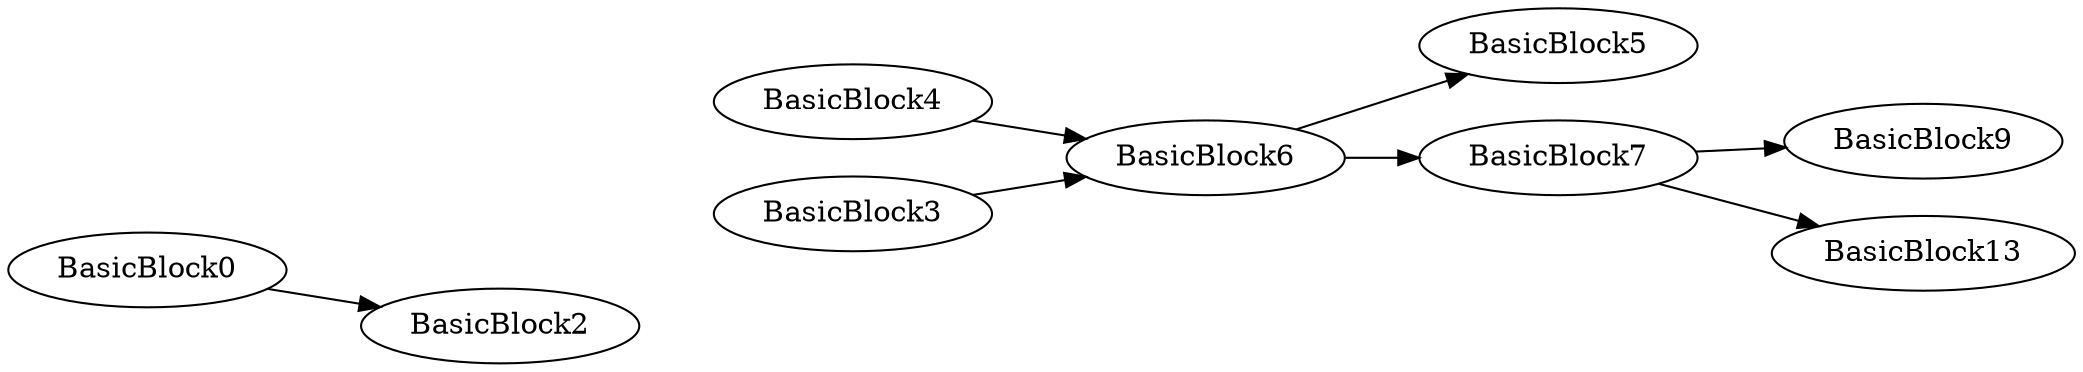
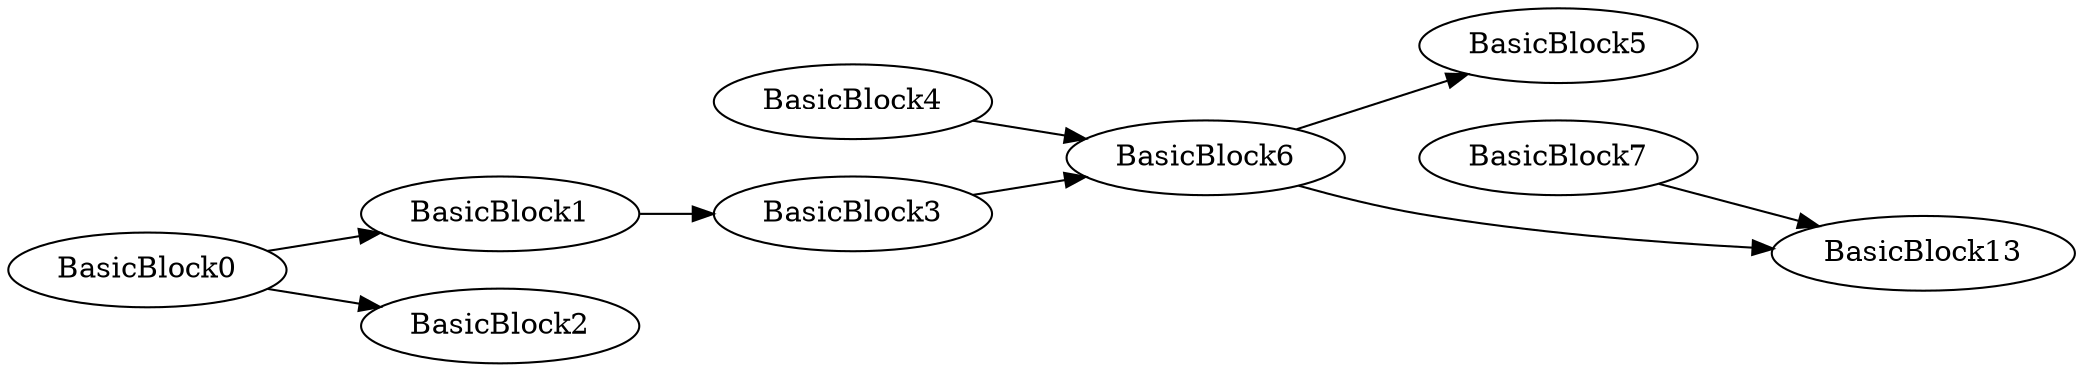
node "BasicBlock9": removed
edge "BasicBlock6" -> "BasicBlock7": now "BasicBlock6" -> "BasicBlock13"
node "BasicBlock1": added
